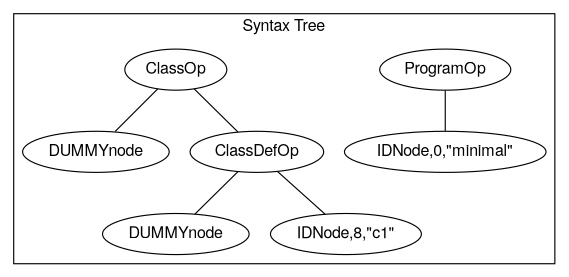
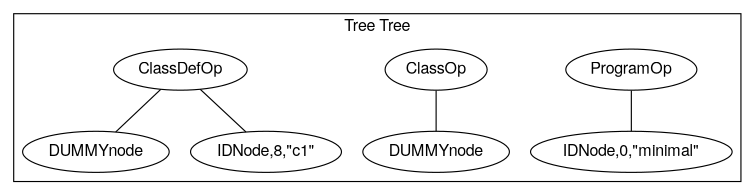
cluster "Syntax Tree": label "Syntax Tree" -> "Tree Tree"
edge "ClassOp" -- "ClassDefOp": removed
